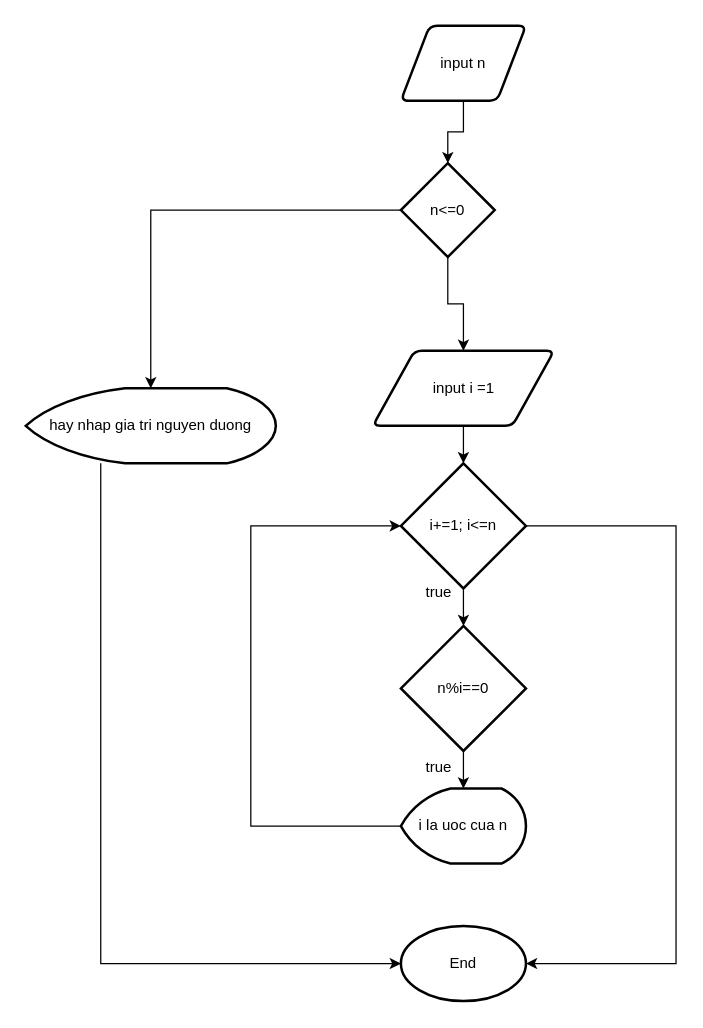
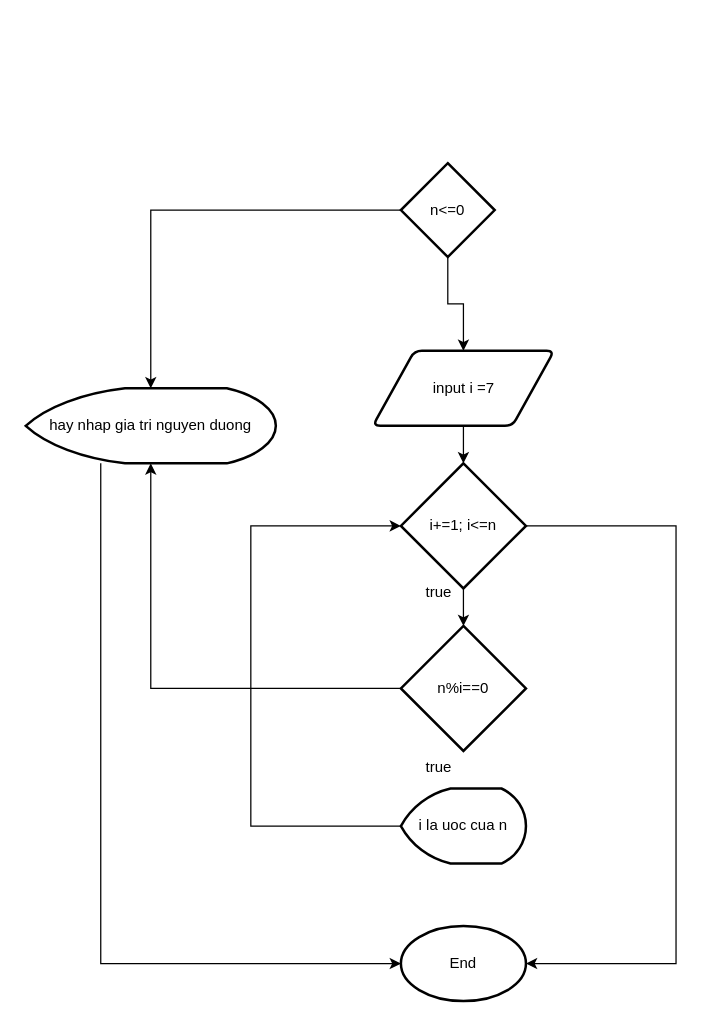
node "input n": removed
edge "input n" -> "n<=0": removed
node "input i =1": label "input i =1" -> "input i =7"
edge "n%i==0" -> "i la uoc cua n": now "n%i==0" -> "hay nhap gia tri nguyen duong"
